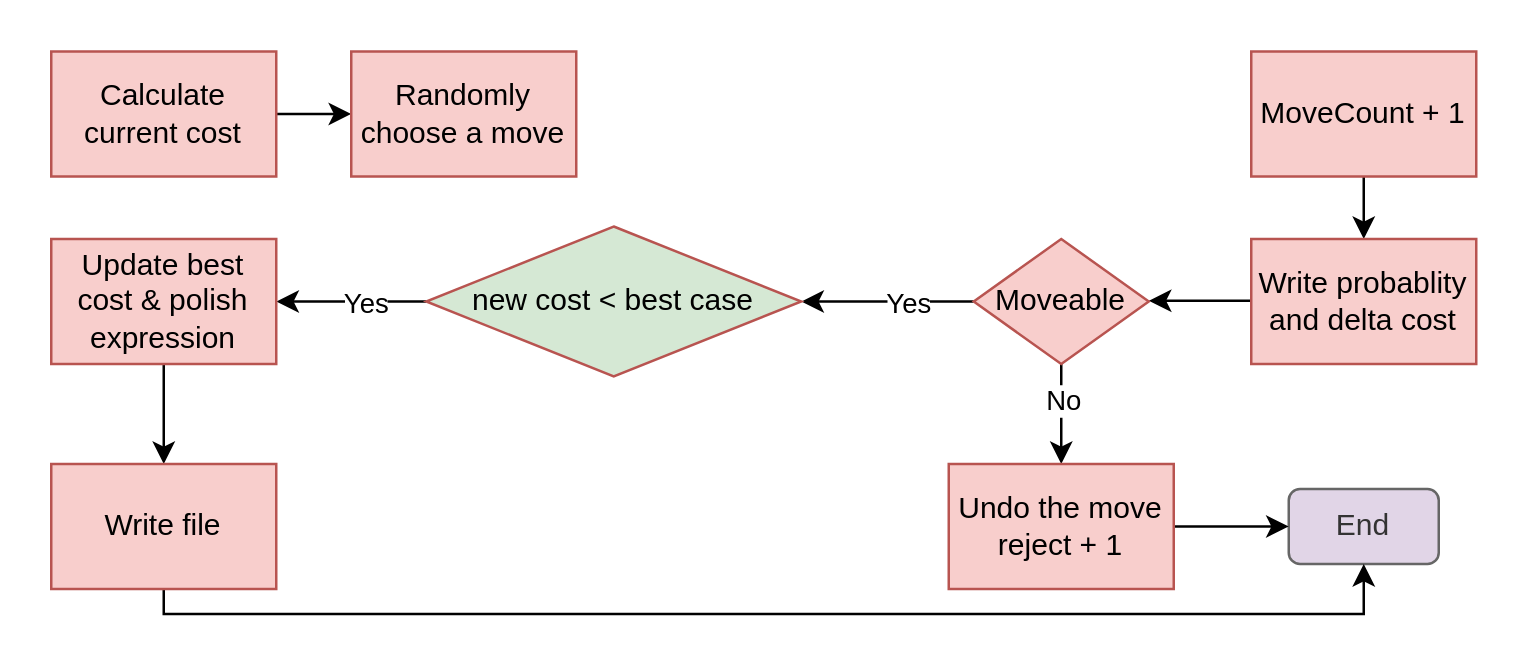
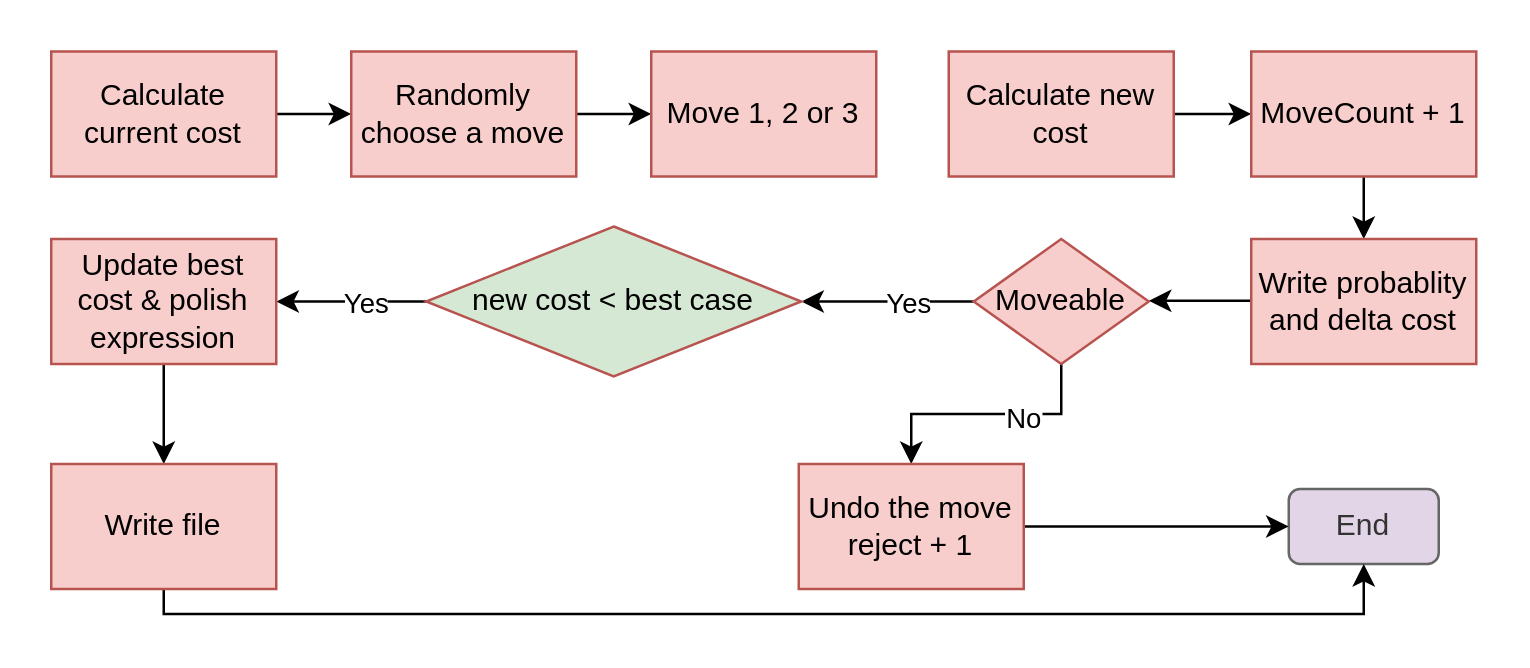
edge "Randomly choose a move" -> "Move 1, 2 or 3": added
node "Move 1, 2 or 3": added
node "Calculate new cost": added
edge "Calculate new cost" -> "MoveCount + 1": added
node "Undo the move reject + 1": moved (1061, 526) -> (911, 526)
